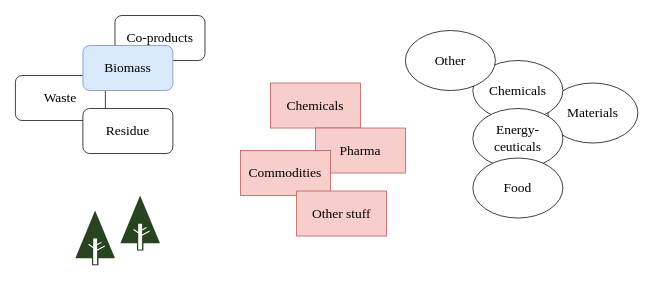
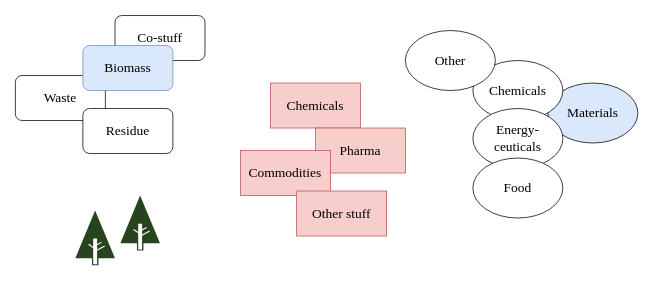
node "Co-products": label "Co-products" -> "Co-stuff"
node "Materials": fillcolor #ffffff -> #dae8fc
